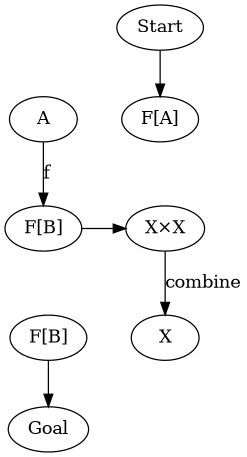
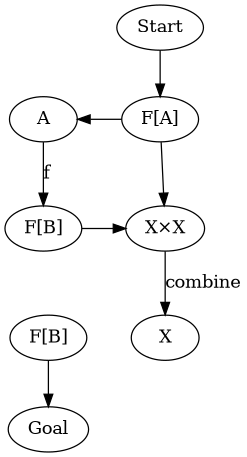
edge "F[A]" -> "A": added
edge "F[A]" -> "X×X": added
